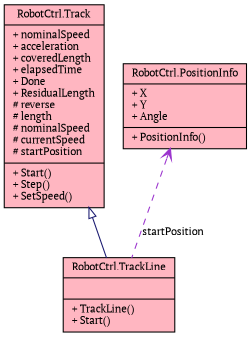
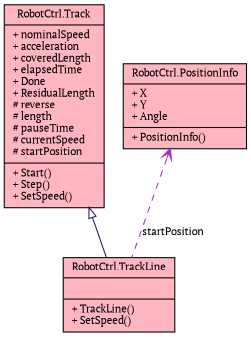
node "RobotCtrl.Track": text "# nominalSpeed" -> "# pauseTime"
node "RobotCtrl.TrackLine": text "+ Start()" -> "+ SetSpeed()"
